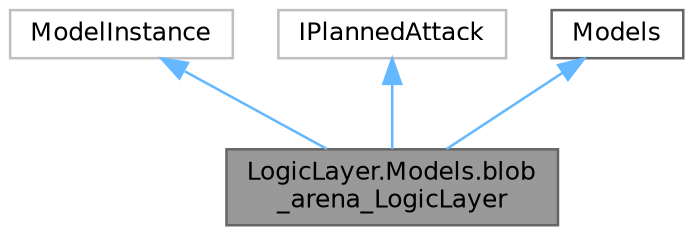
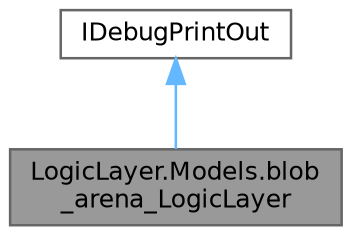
node "ModelInstance": removed
node "IPlannedAttack": removed
node "Models": label "Models" -> "IDebugPrintOut"
